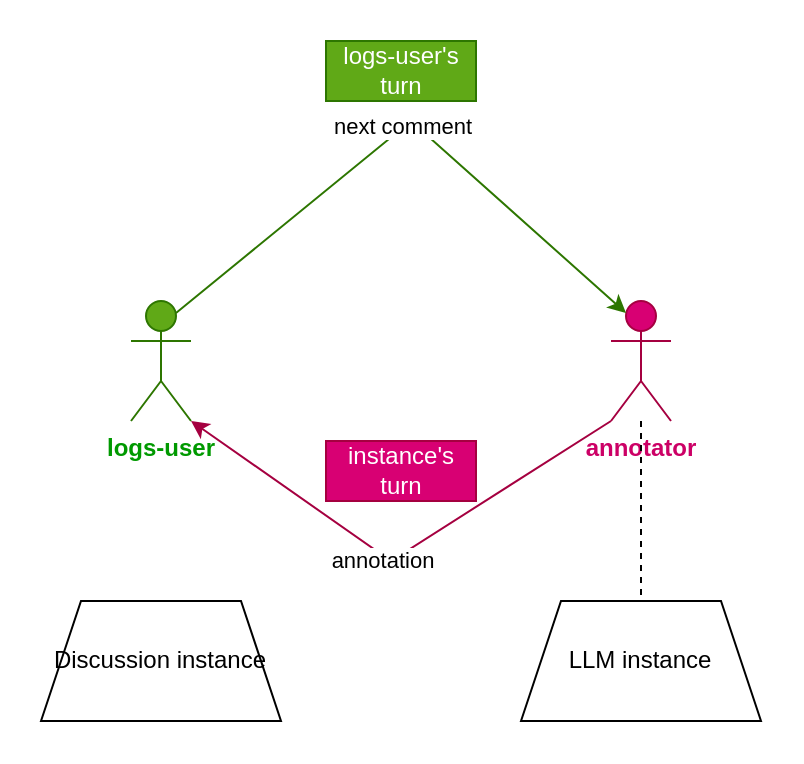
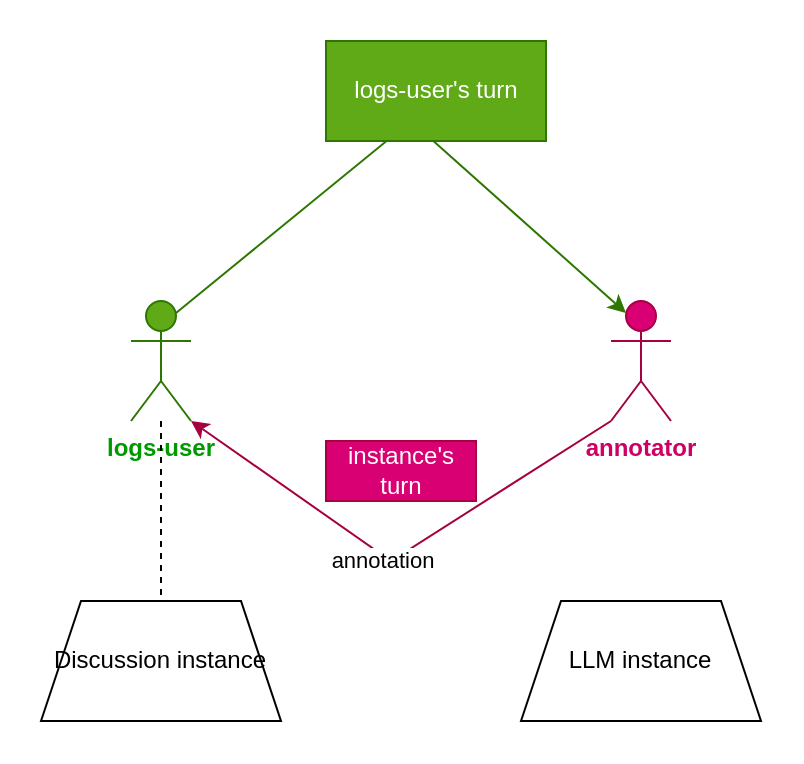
node "logs-user's turn": size 150x60 -> 220x100
edge "logs-user" -- "Discussion instance": added
edge "annotator" -- "LLM instance": removed
